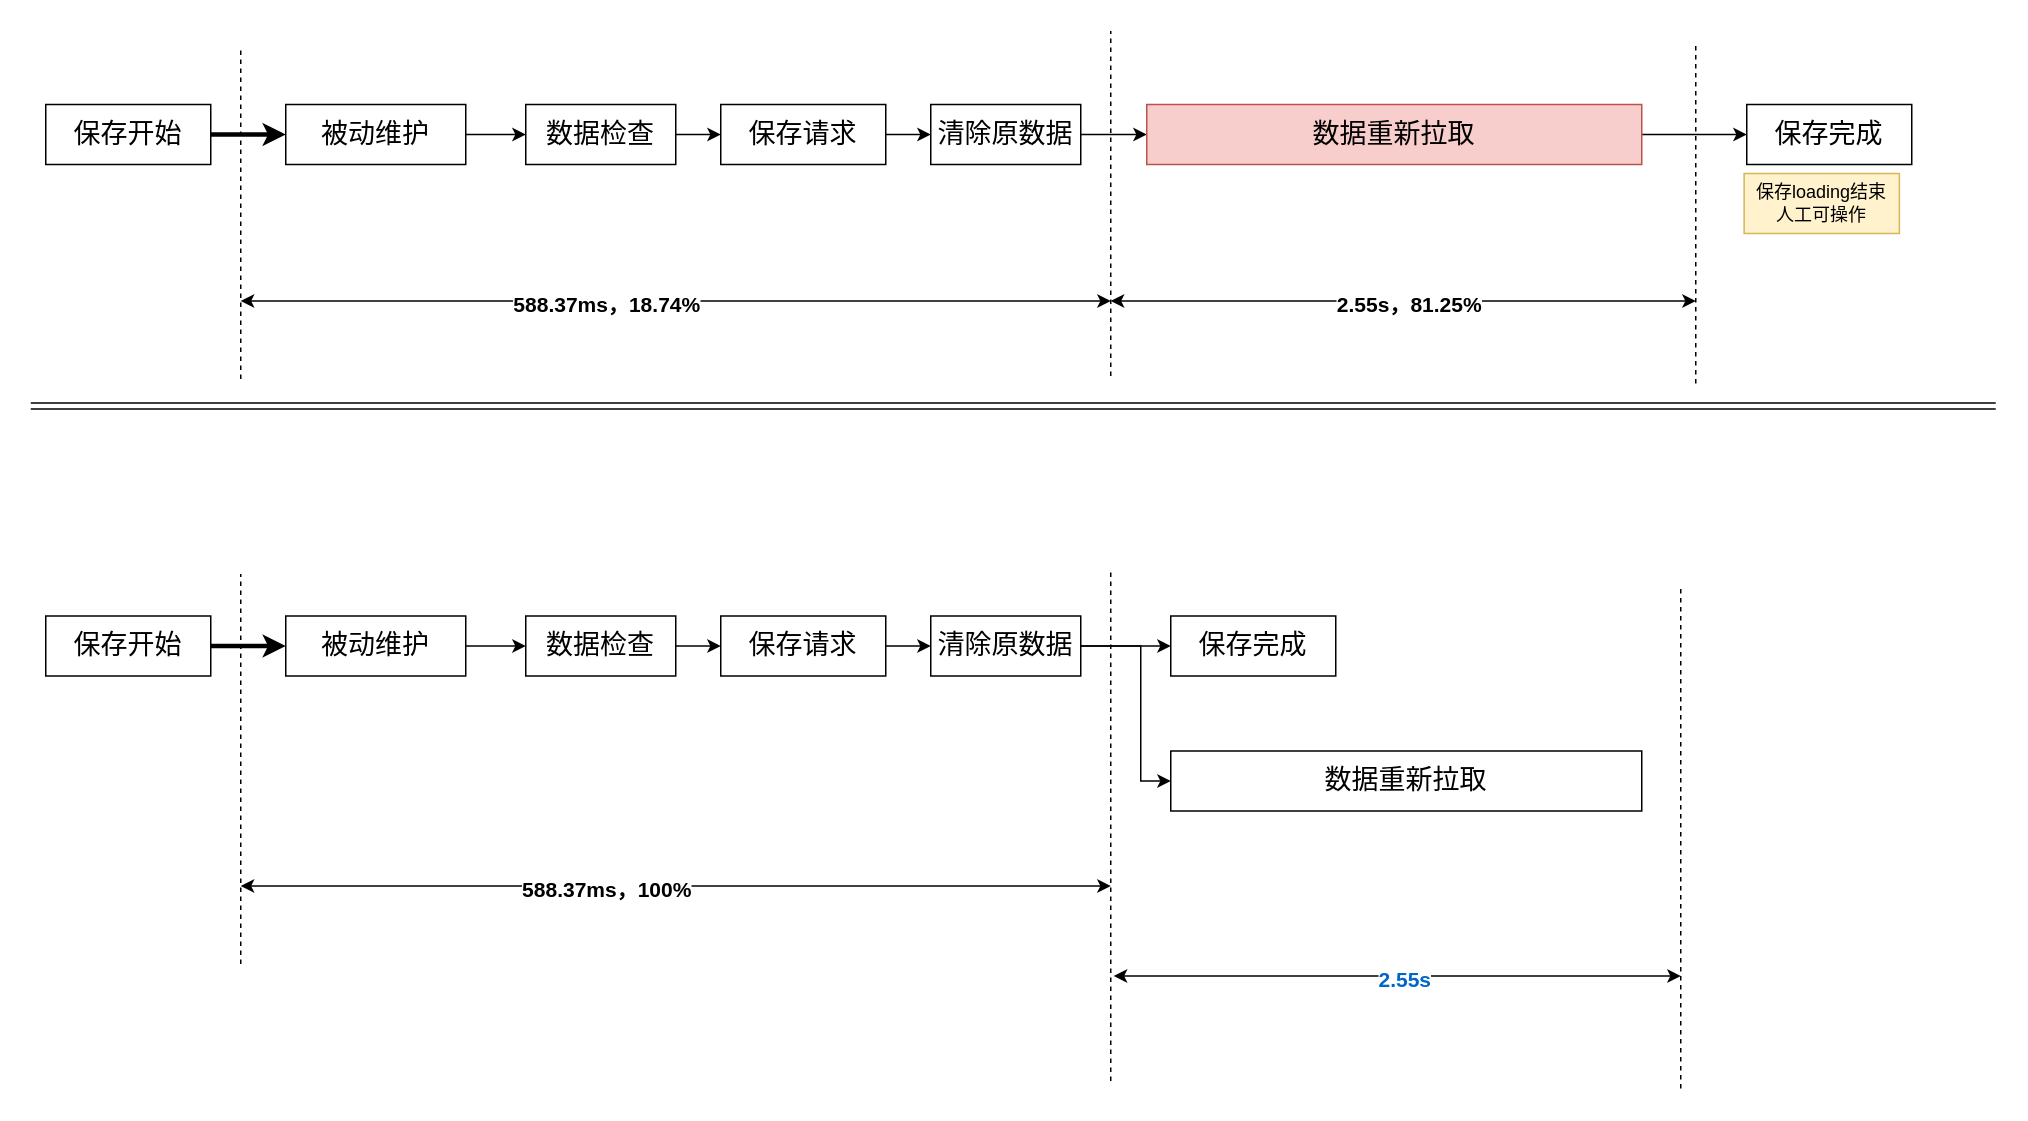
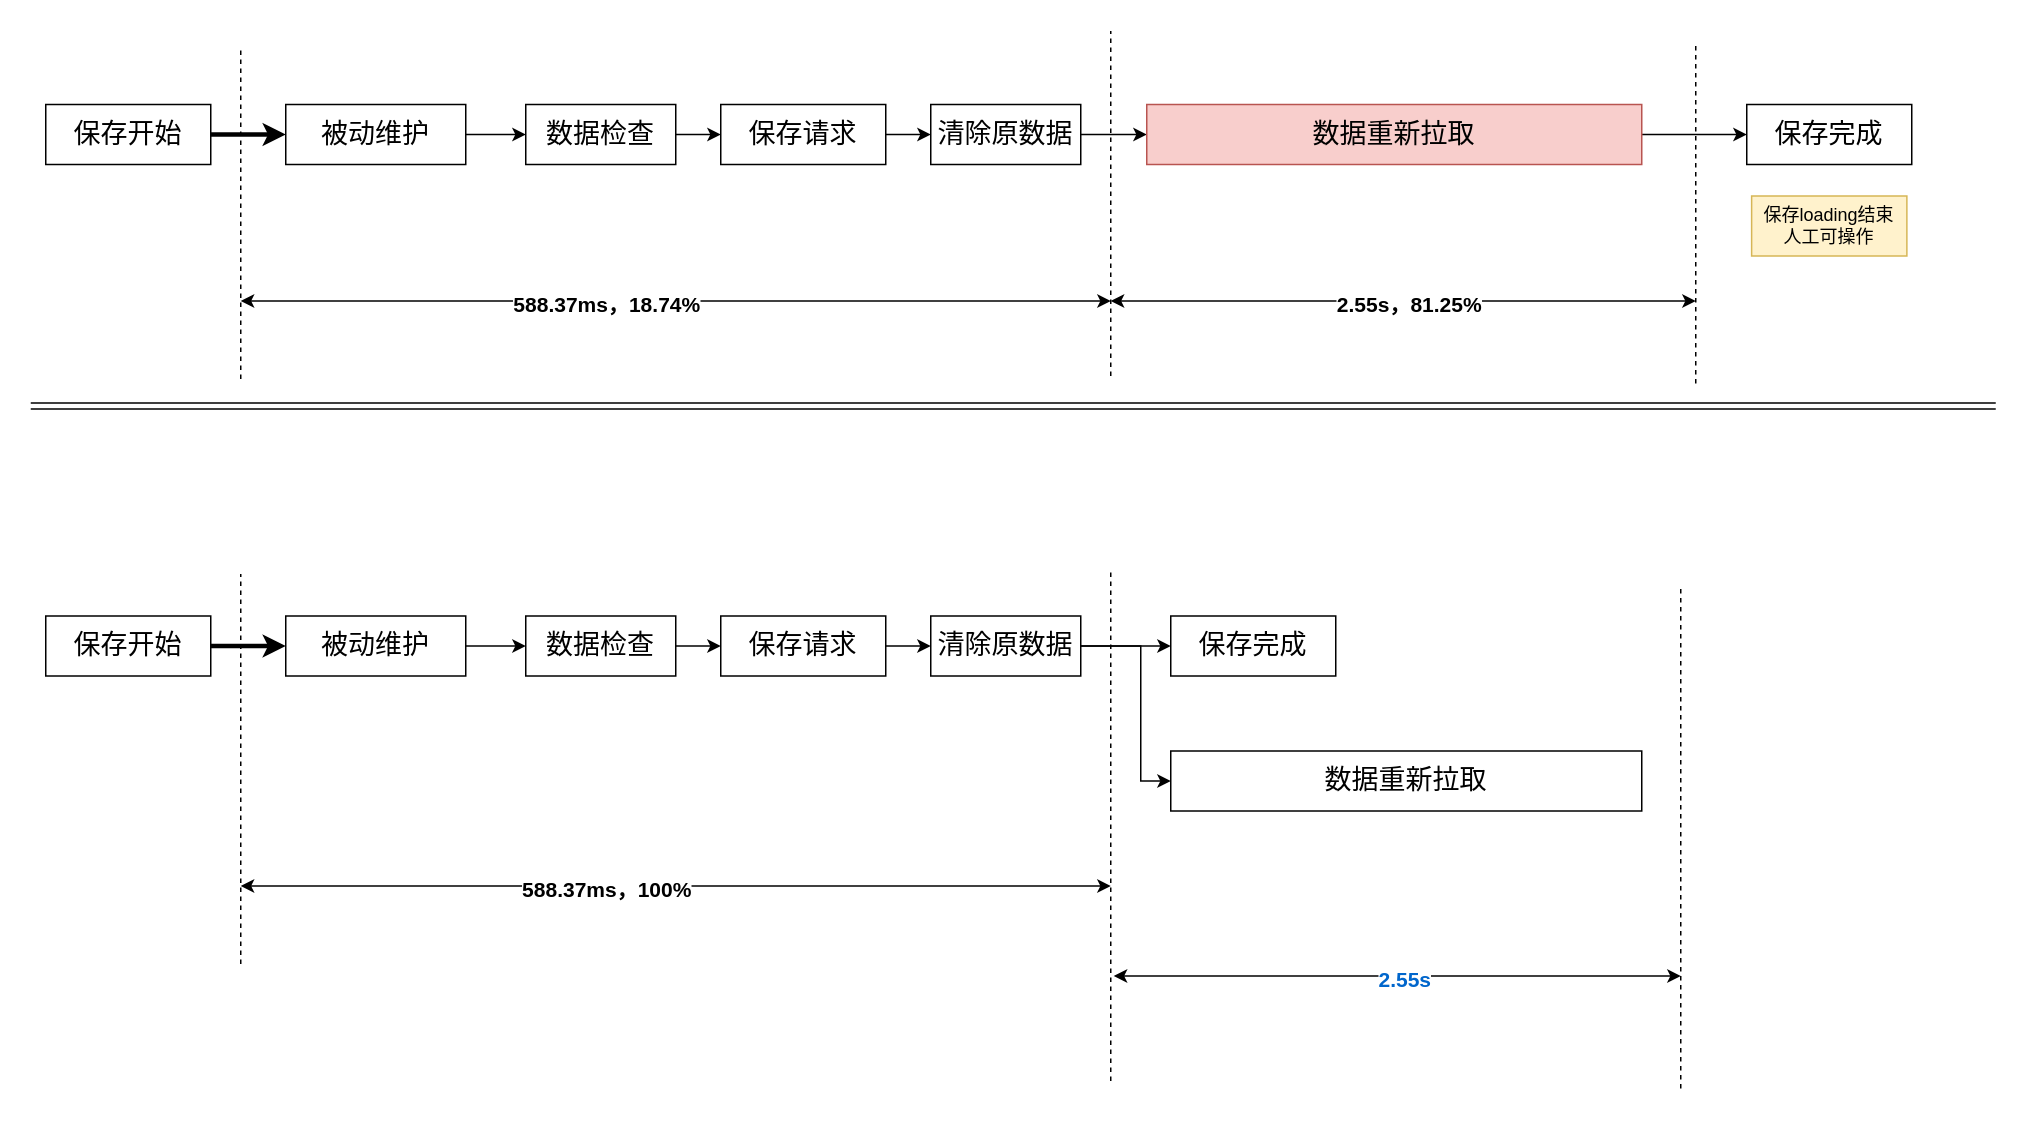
node "保存loading结束 人工可操作": moved (1822, 203) -> (1829, 226)
